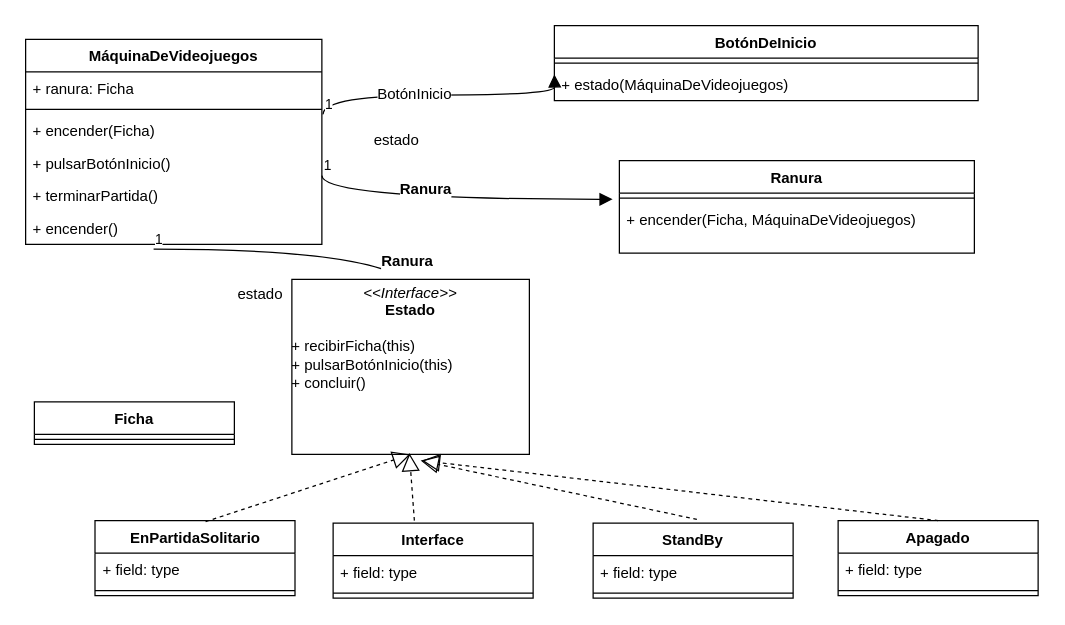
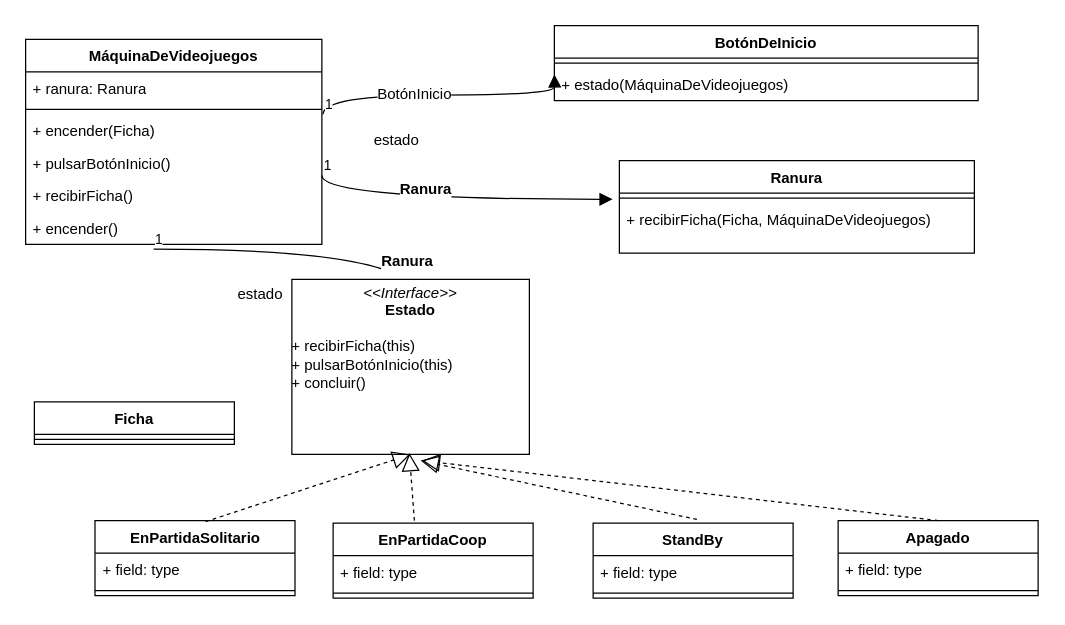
node "+ ranura: Ficha": label "+ ranura: Ficha" -> "+ ranura: Ranura"
node "+ terminarPartida()": label "+ terminarPartida()" -> "+ recibirFicha()"
node "+ encender(Ficha, MáquinaDeVideojuegos)": label "+ encender(Ficha, MáquinaDeVideojuegos)" -> "+ recibirFicha(Ficha, MáquinaDeVideojuegos)"
node "Interface": label "Interface" -> "EnPartidaCoop"
